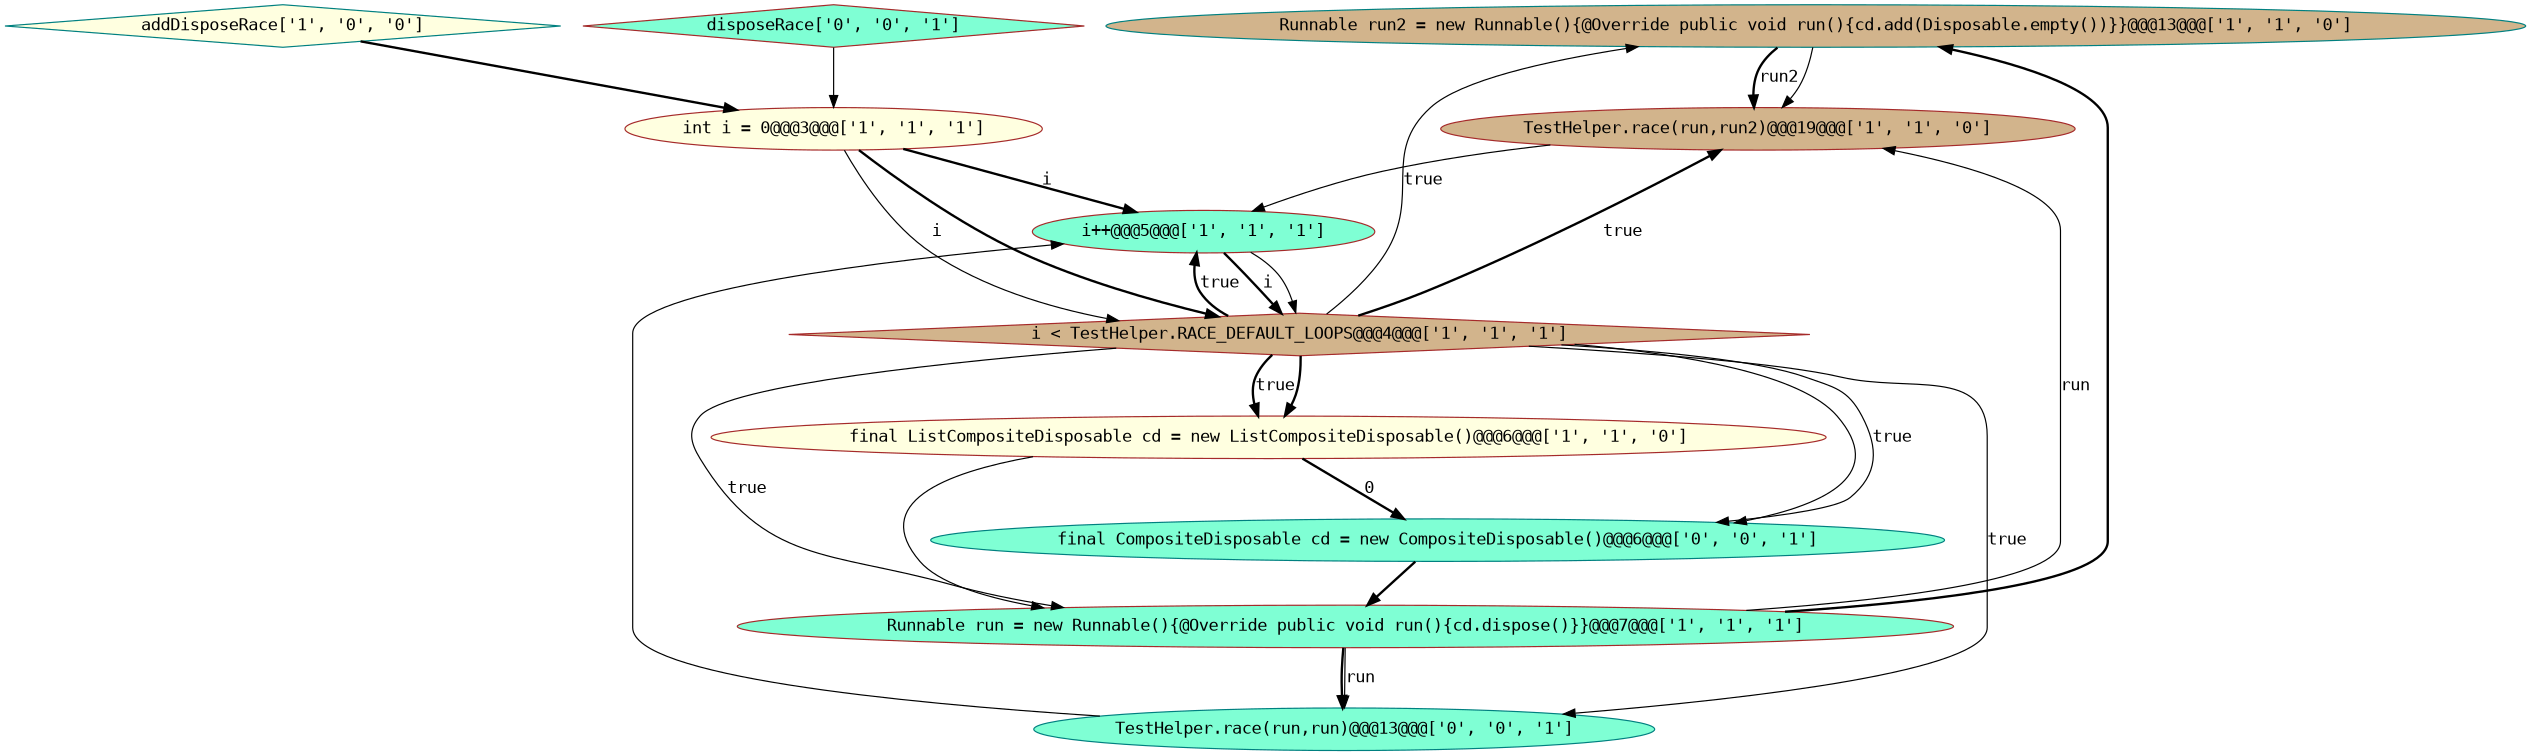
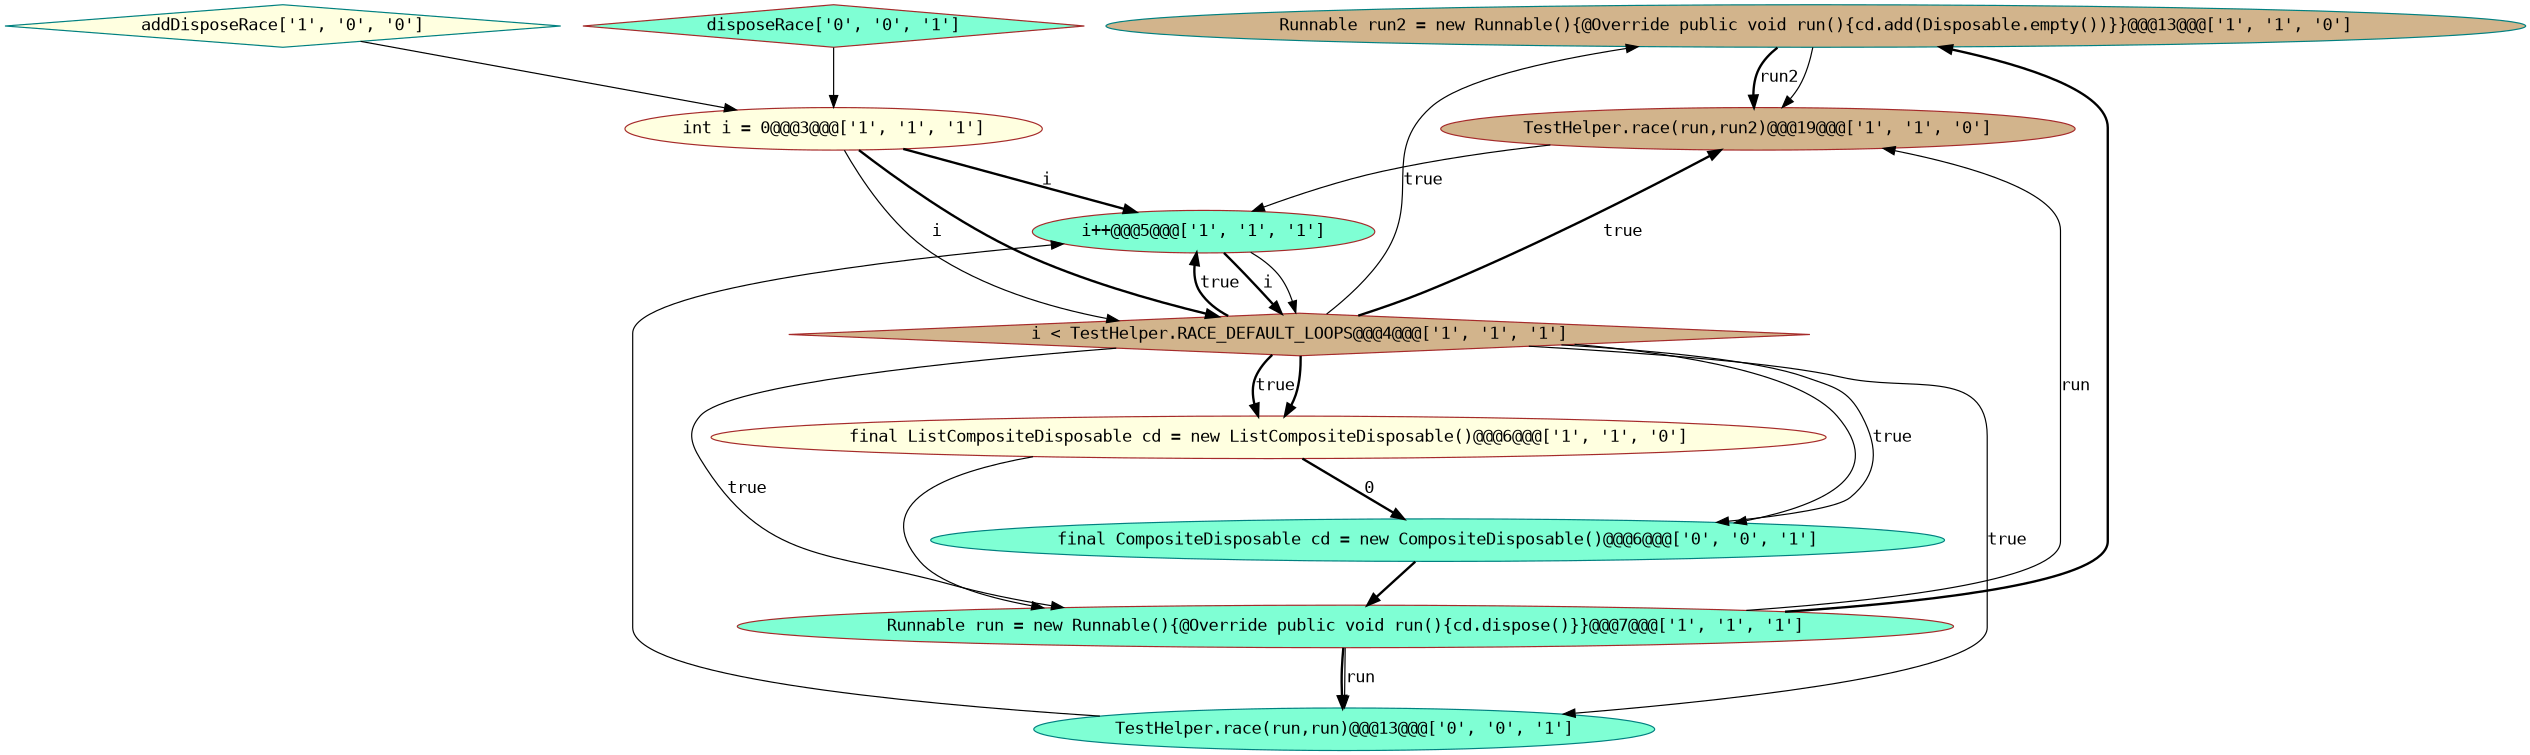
edge "addDisposeRace['1', '0', '0']" -> "int i = 0@@@3@@@['1', '1', '1']": style bold -> solid
